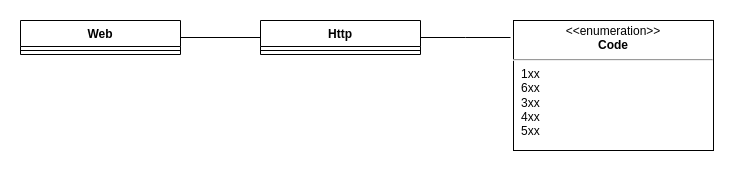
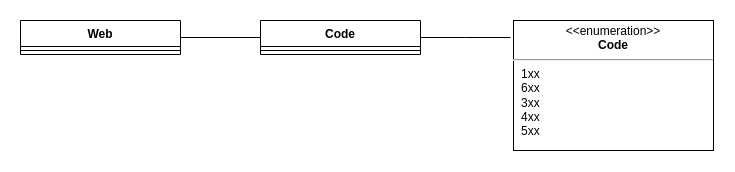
node "Http": label "Http" -> "Code"
